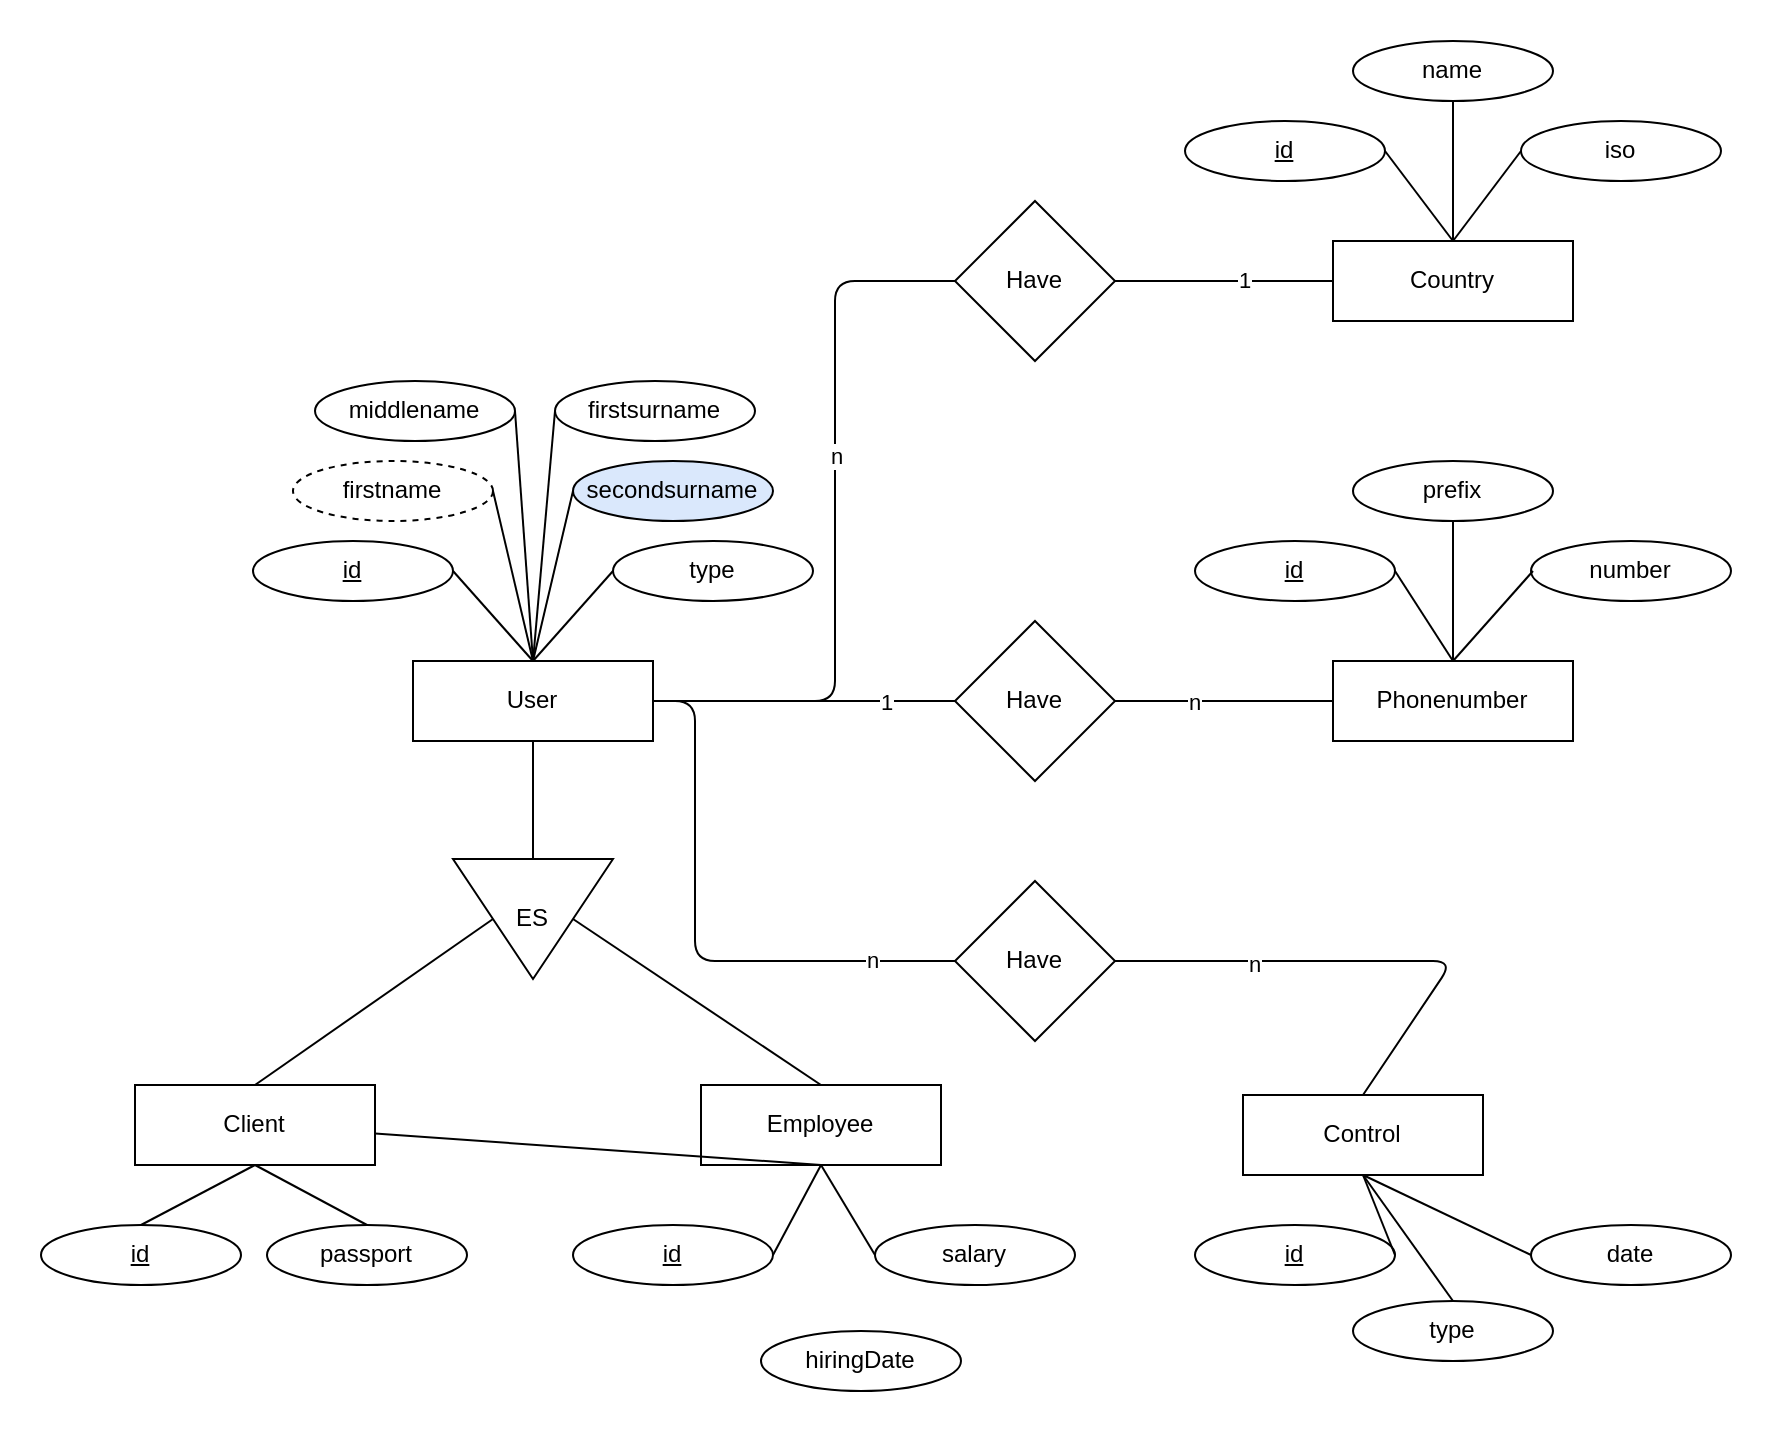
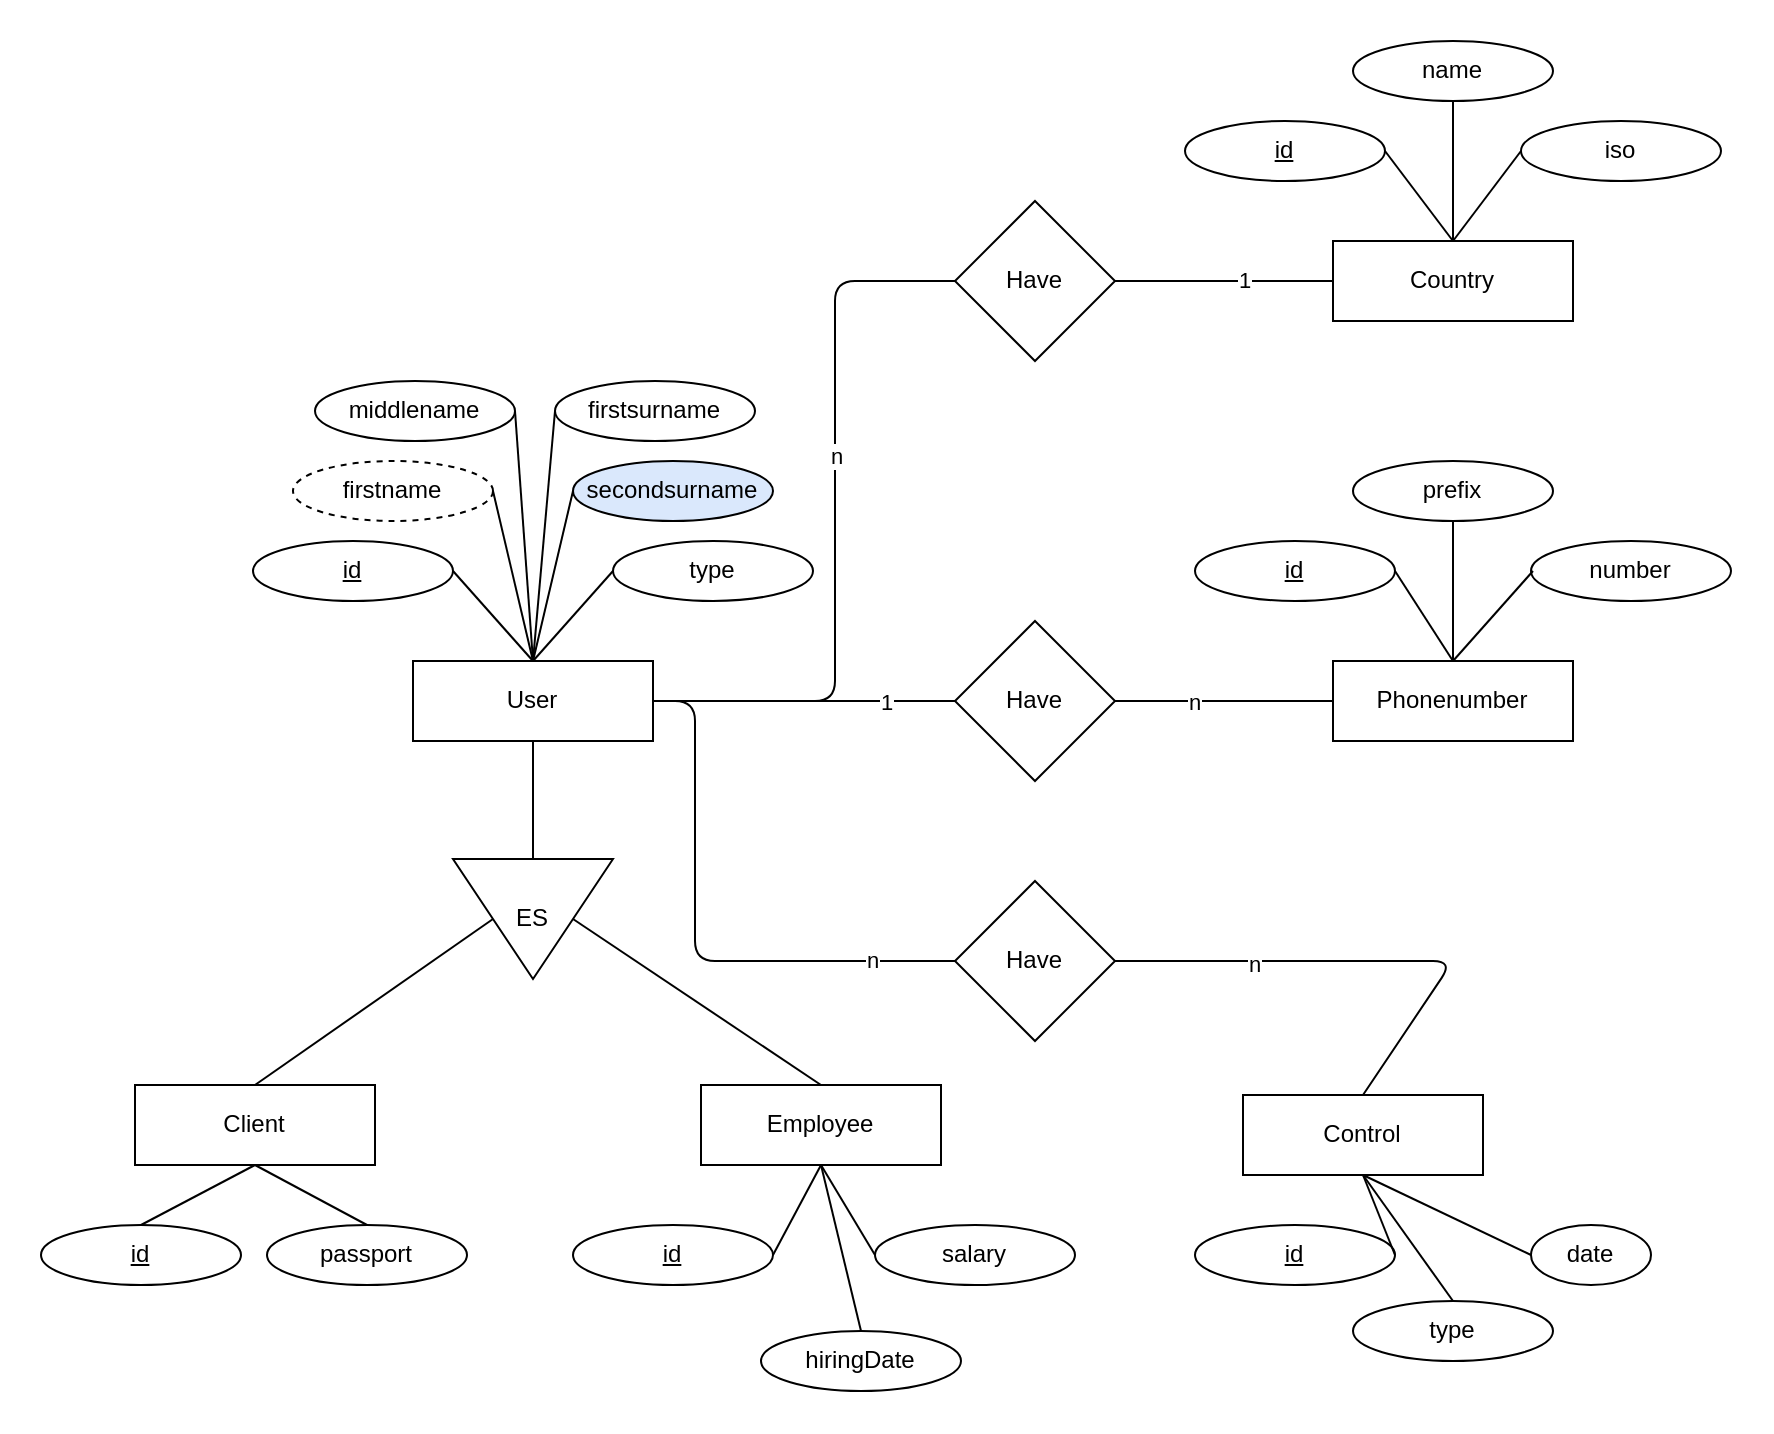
edge "Client" -- "Employee": now "hiringDate" -- "Employee"
node "date": size 200x60 -> 120x60
